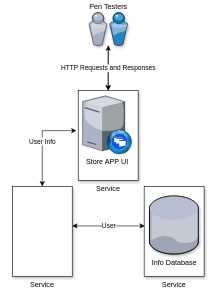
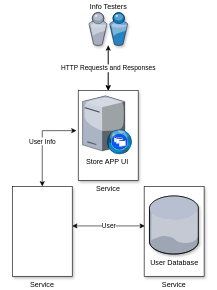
node "Pen Testers": label "Pen Testers" -> "Info Testers"
node "Info Database": label "Info Database" -> "User Database"
